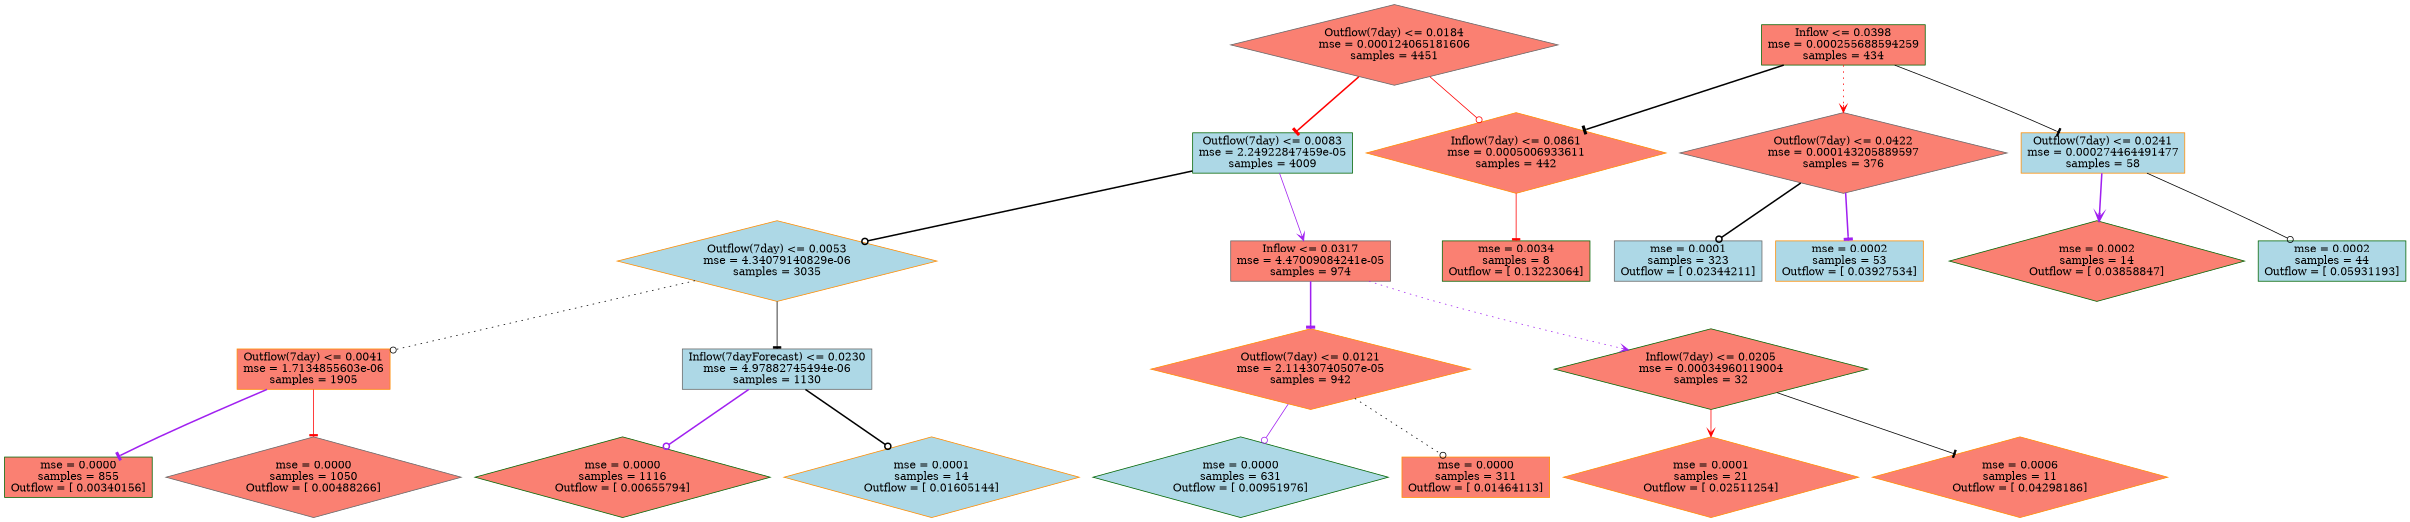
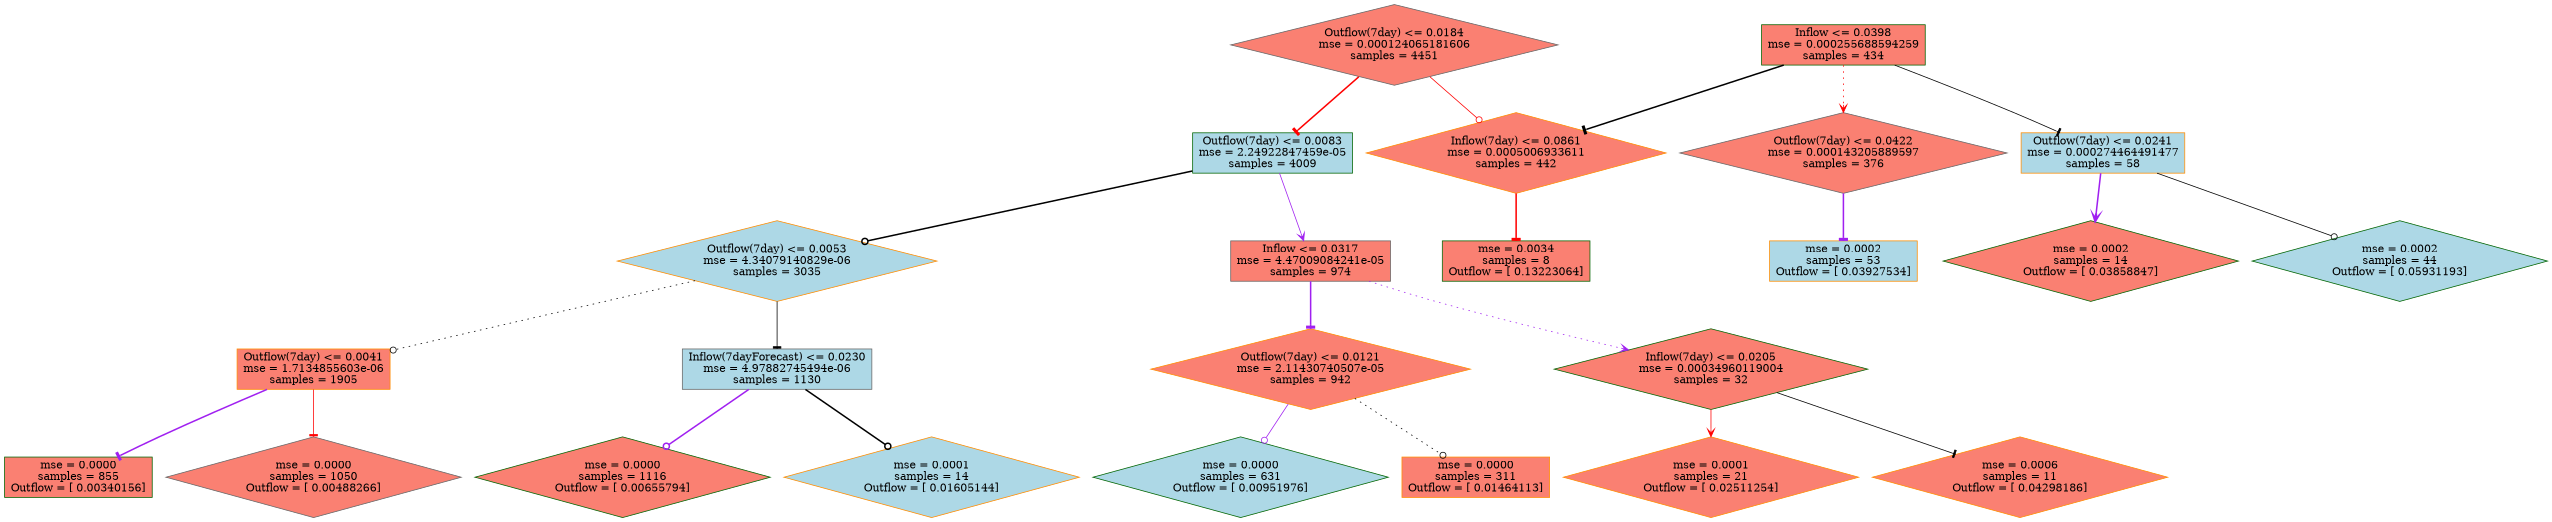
edge "Inflow(7day) <= 0.0861 mse = 0.0005006933611 samples = 442" -> "mse = 0.0034 samples = 8 Outflow = [ 0.13223064]": style solid -> bold
node "mse = 0.0001 samples = 323 Outflow = [ 0.02344211]": removed
node "mse = 0.0002 samples = 44 Outflow = [ 0.05931193]": shape box -> diamond
